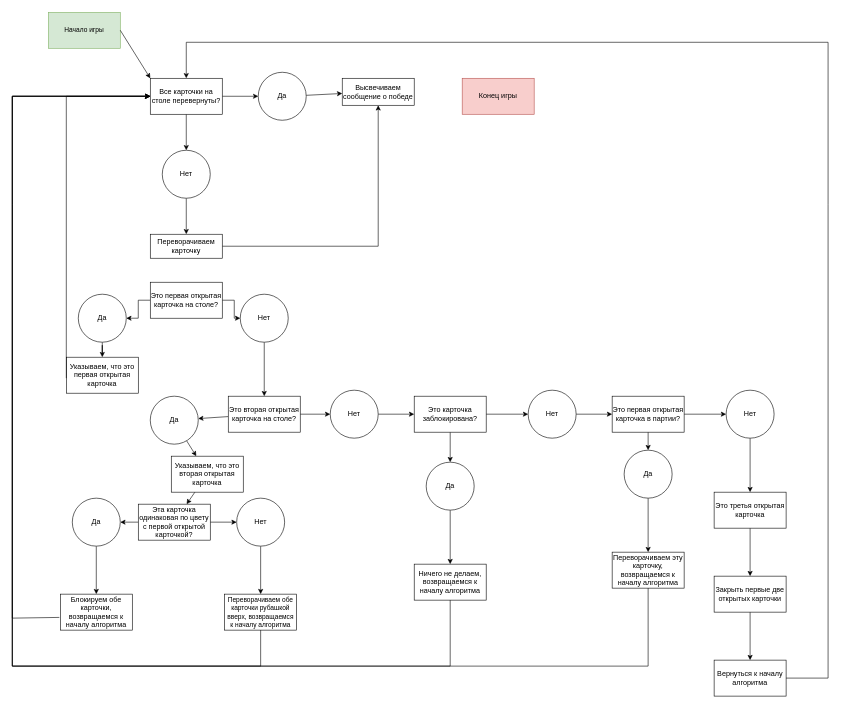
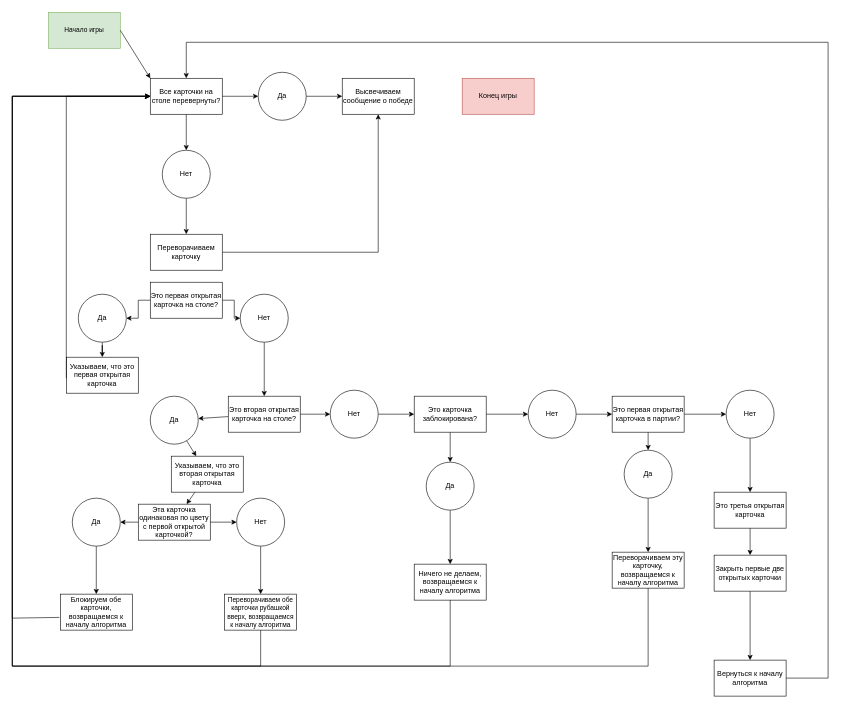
node "Высвечиваем сообщение о победе": size 72x27 -> 72x36
node "Переворачиваем карточку": size 72x24 -> 72x36
node "Закрыть первые две открытых карточки": moved (750, 594) -> (750, 573)
